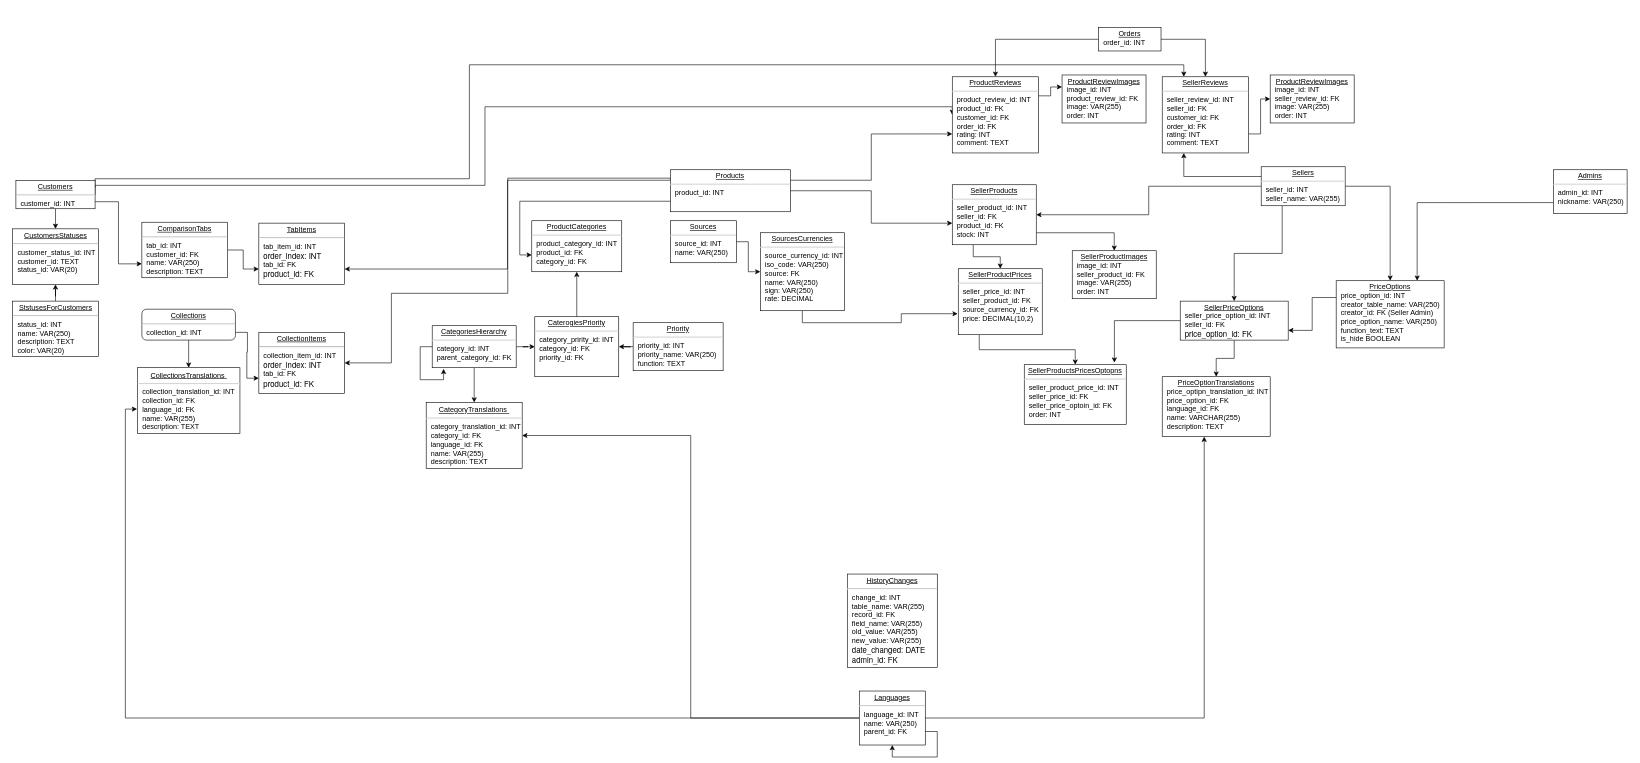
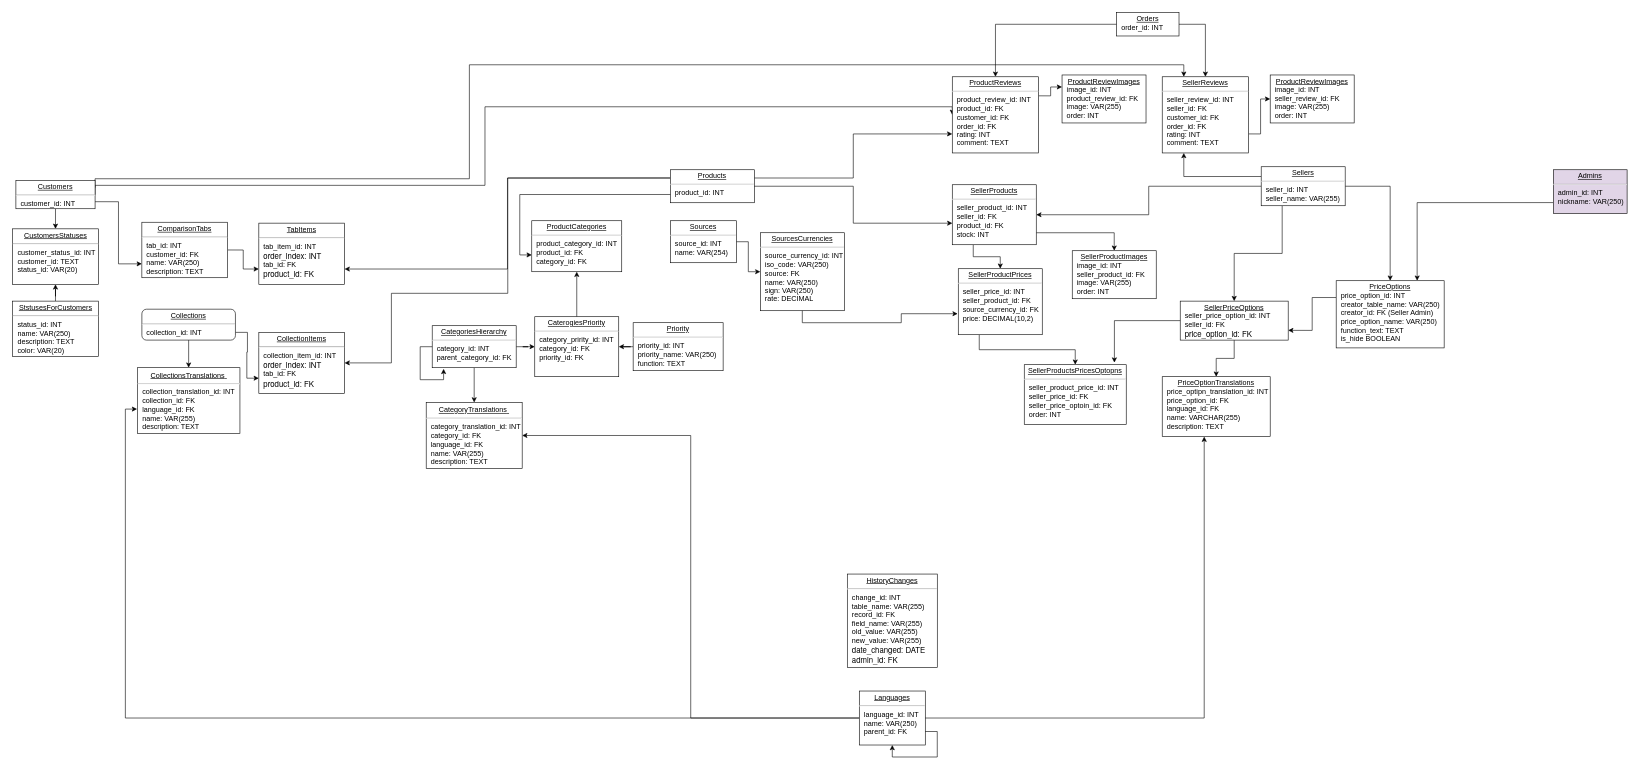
node "Orders order_id: INT": moved (1130, 39) -> (1148, 24)
node "Products product_id: INT": size 120x42 -> 84x33
node "Admins admin_id: INT nickname: VAR(250)": fillcolor #ffffff -> #e1d5e7
node "Sources source_id: INT name: VAR(250)": label "Sources source_id: INT name: VAR(250)" -> "Sources source_id: INT name: VAR(254)"
